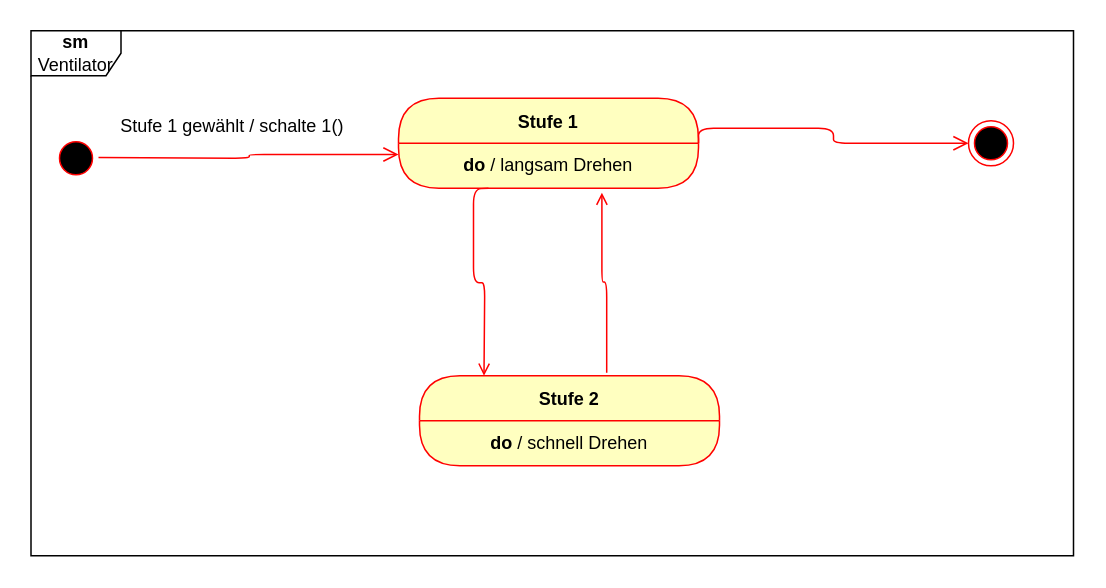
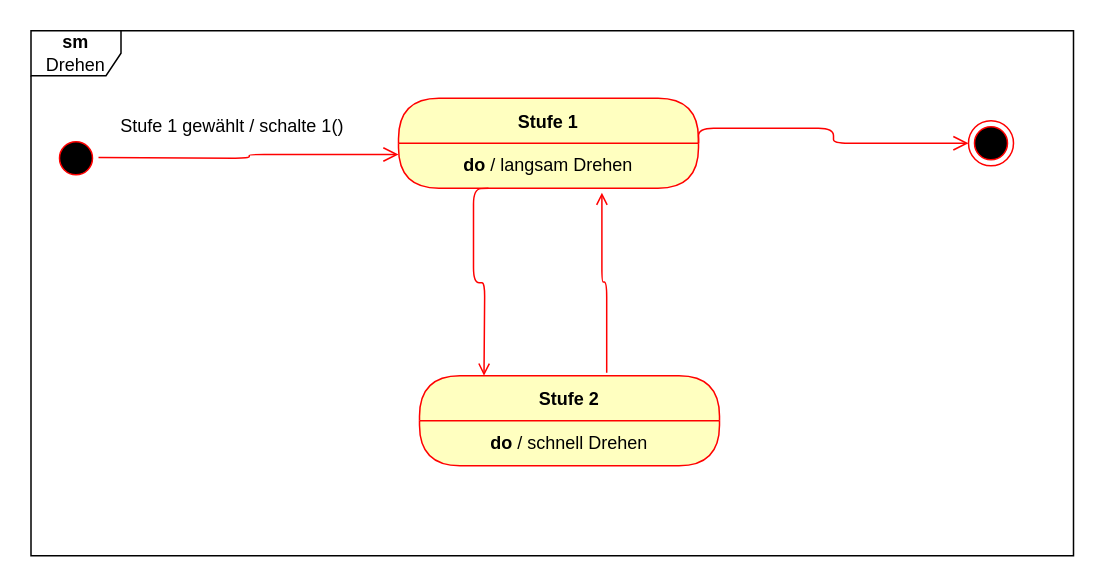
node "sm Ventilator": label "sm Ventilator" -> "sm Drehen"
